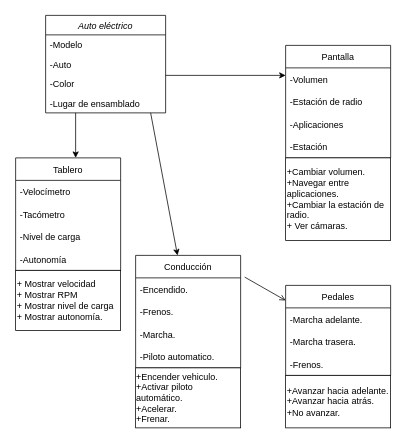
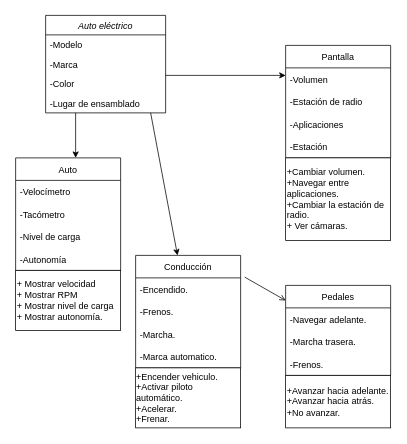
node "-Auto": label "-Auto" -> "-Marca"
node "Tablero": label "Tablero" -> "Auto"
node "-Marcha adelante.": label "-Marcha adelante." -> "-Navegar adelante."
node "-Piloto automatico.": label "-Piloto automatico." -> "-Marca automatico."
